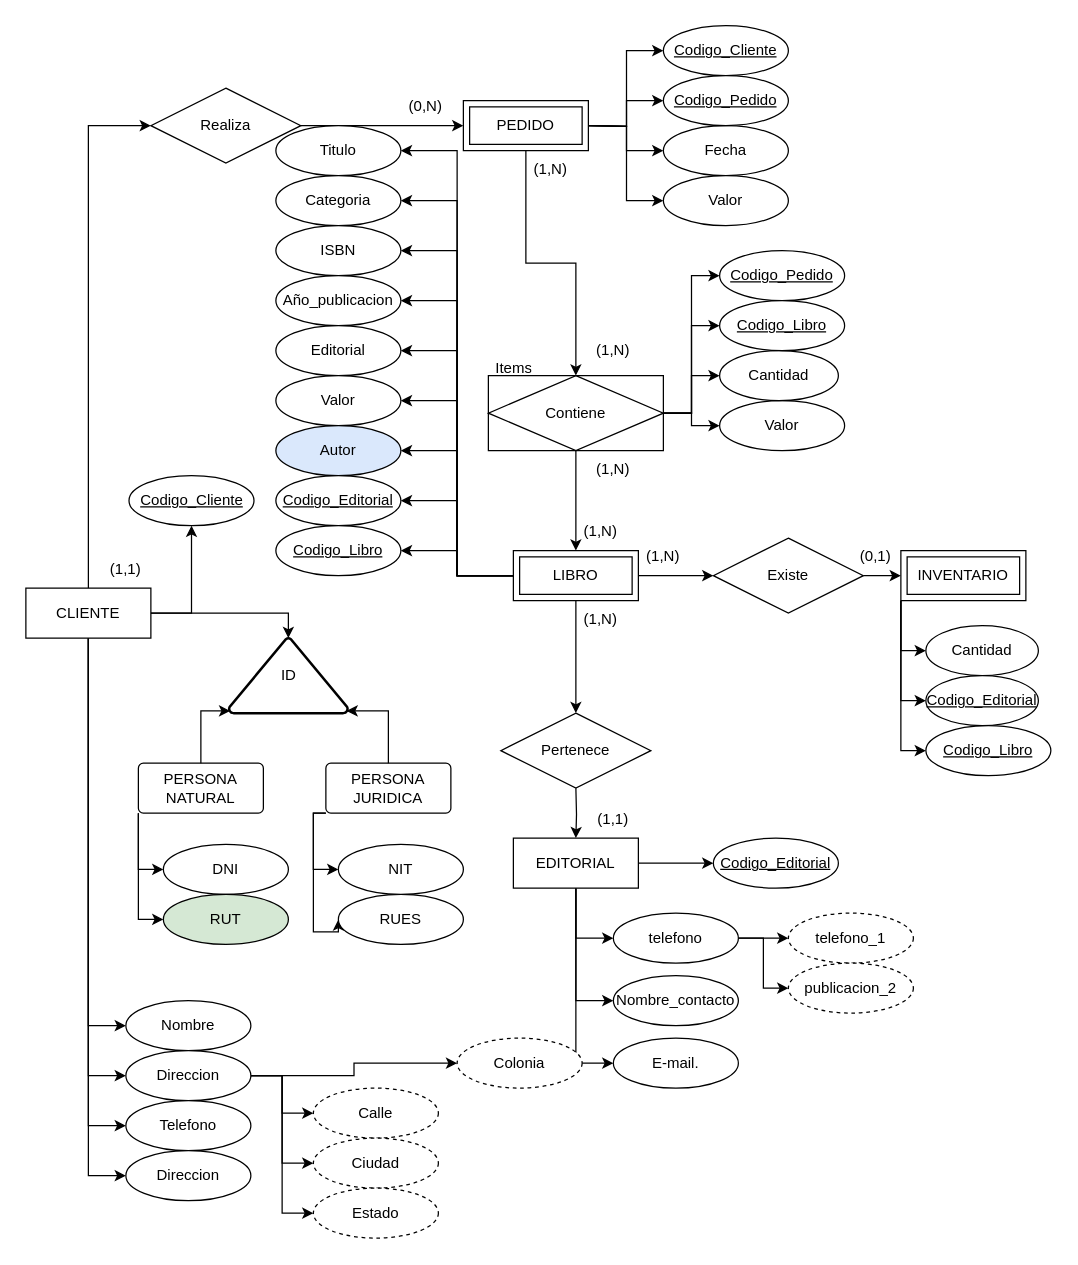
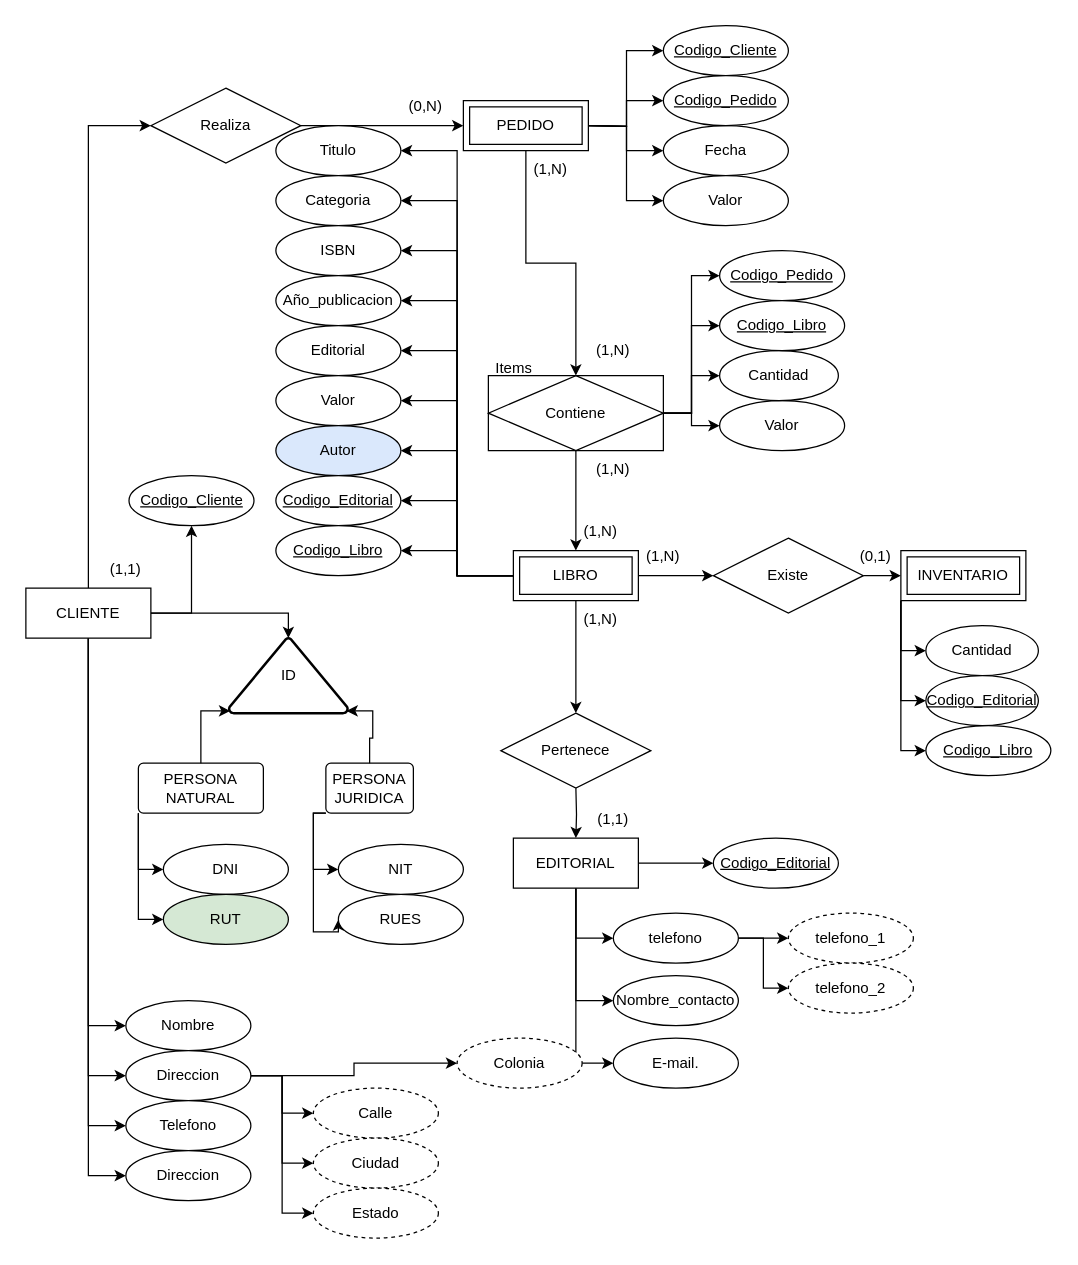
node "PERSONA JURIDICA": size 125x50 -> 88x50
node "publicacion_2": label "publicacion_2" -> "telefono_2"
